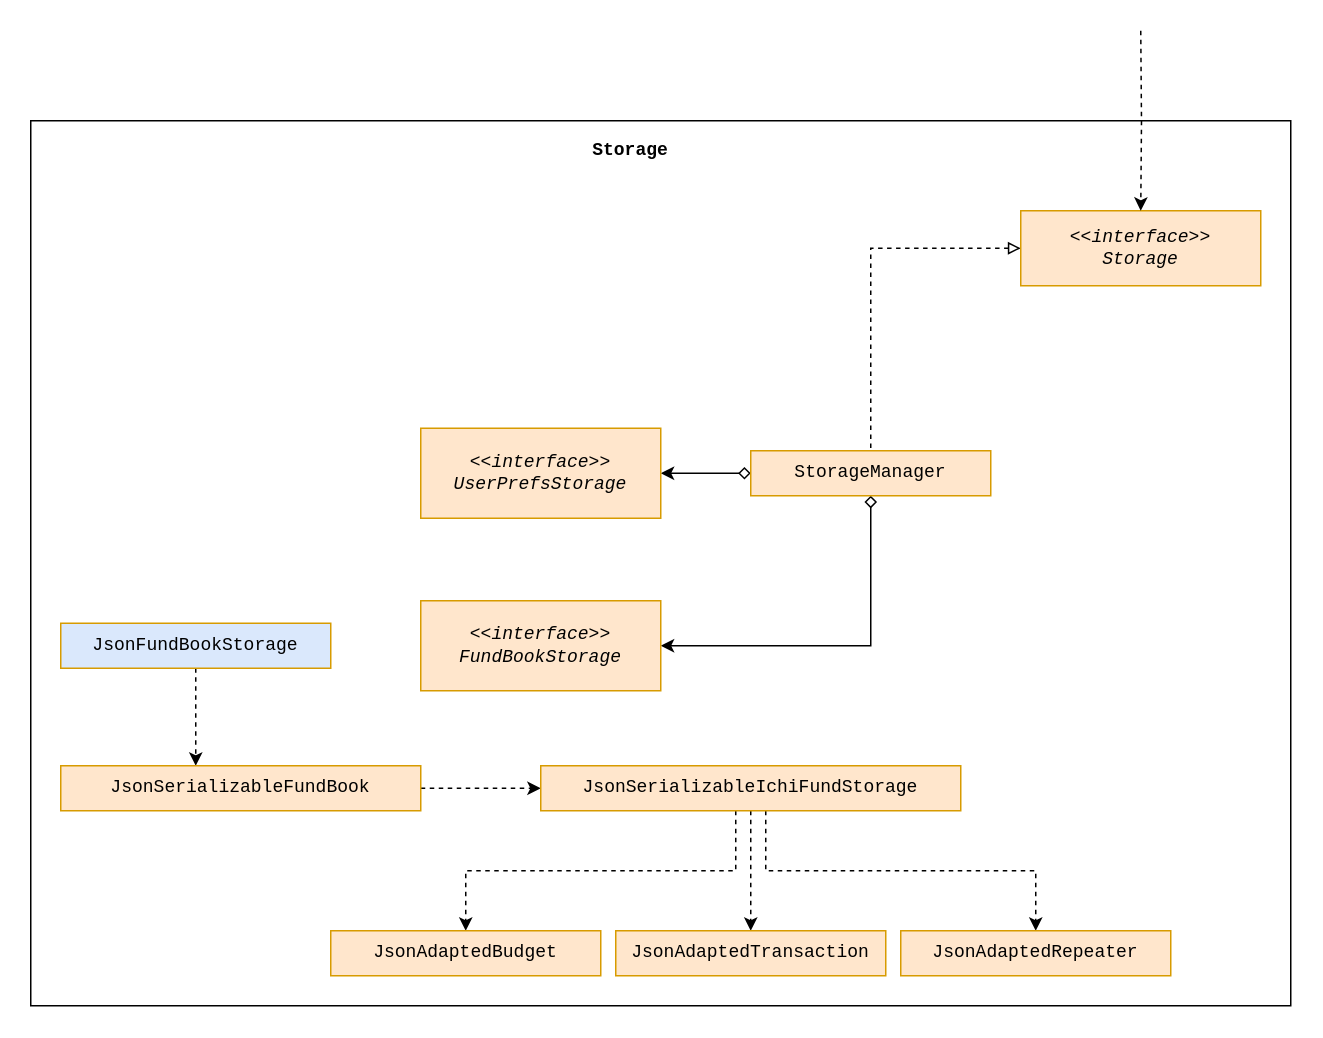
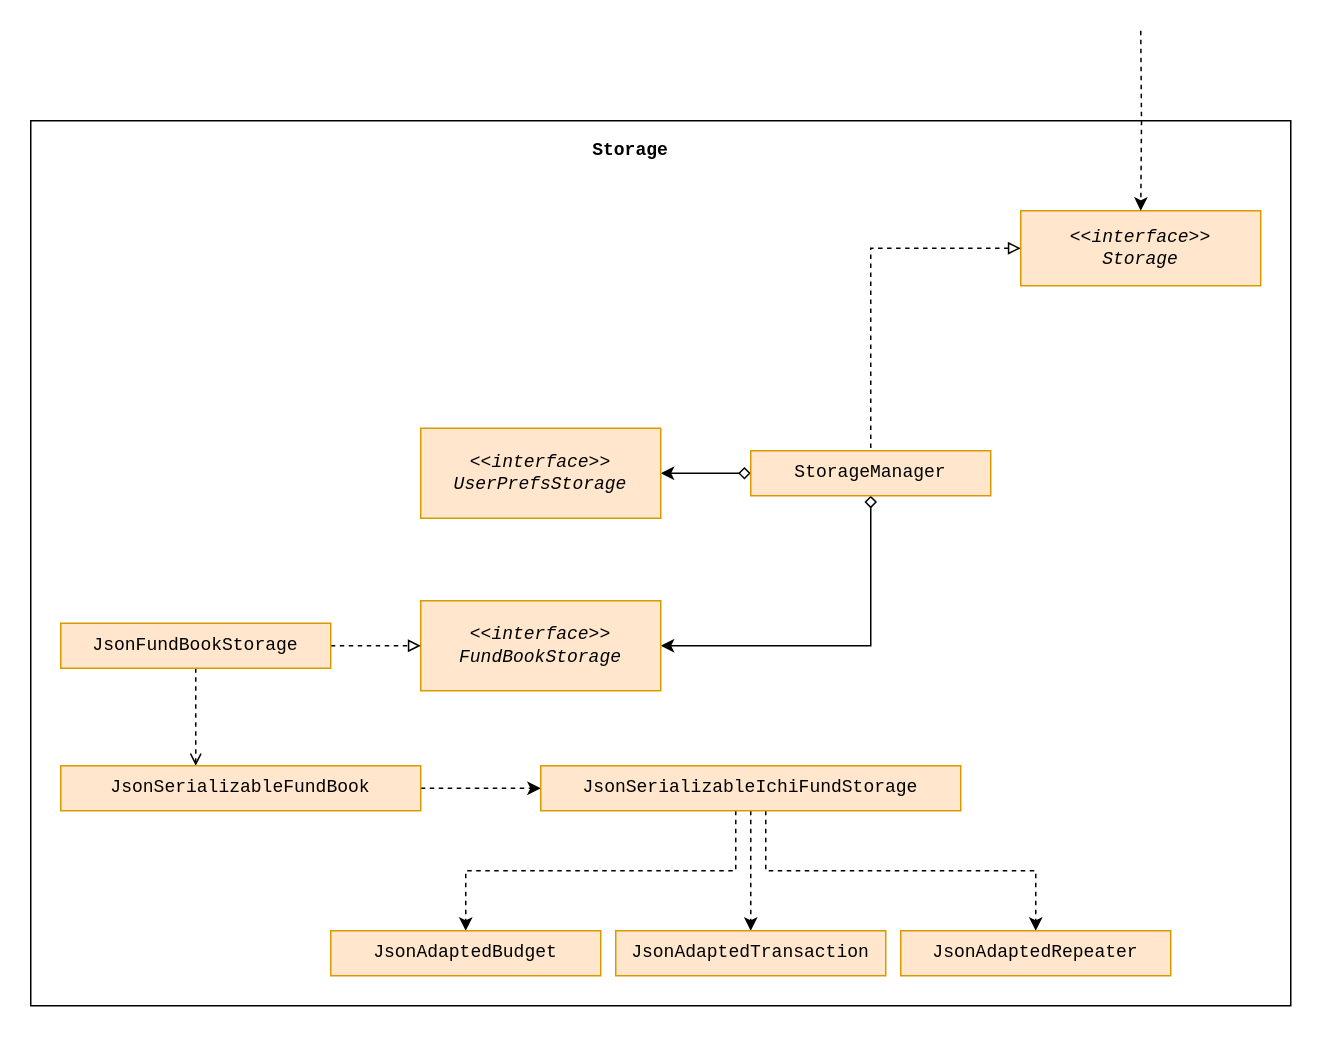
node "JsonFundBookStorage": fillcolor #dae8fc -> #ffe6cc
edge "JsonFundBookStorage" -> "<<interface>> FundBookStorage": added
edge "JsonFundBookStorage" -> "JsonSerializableFundBook": arrowhead classic -> open
